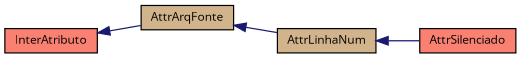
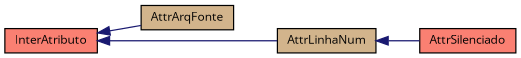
edge "AttrLinhaNum" -> "AttrArqFonte": now "AttrLinhaNum" -> "InterAtributo"
